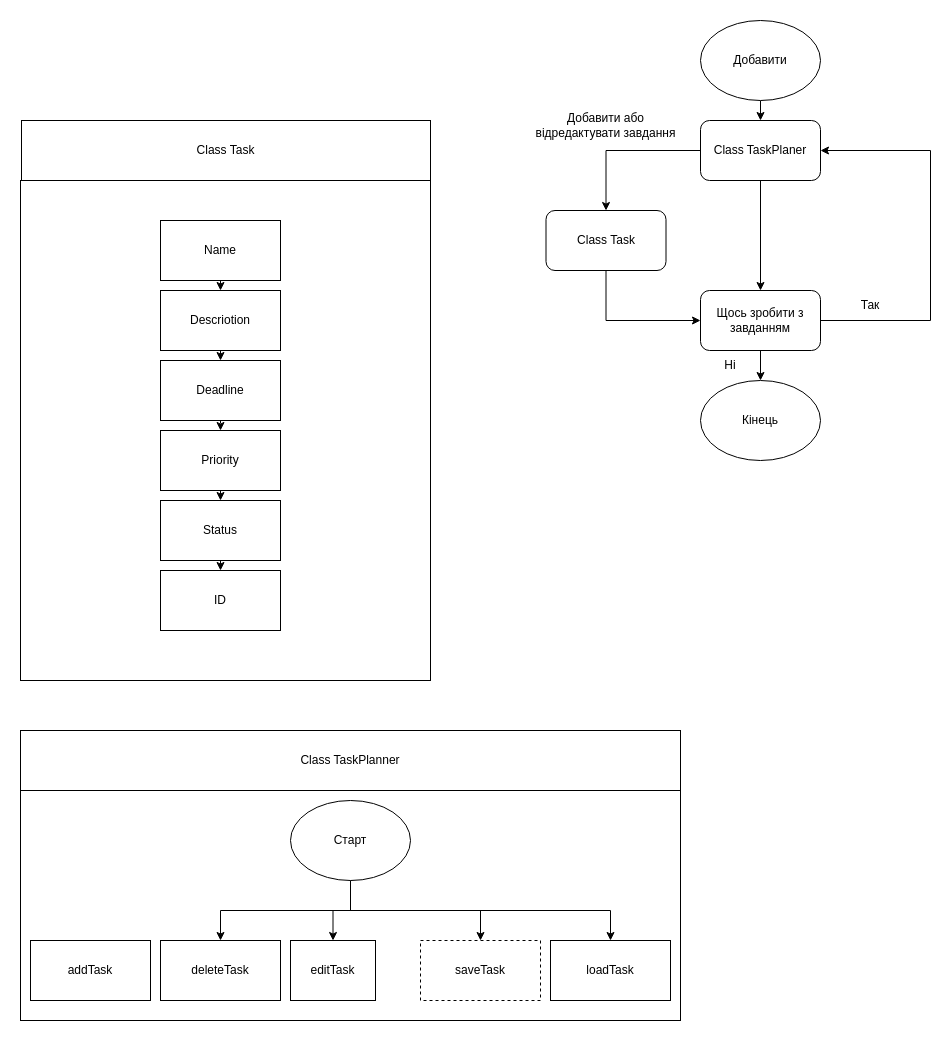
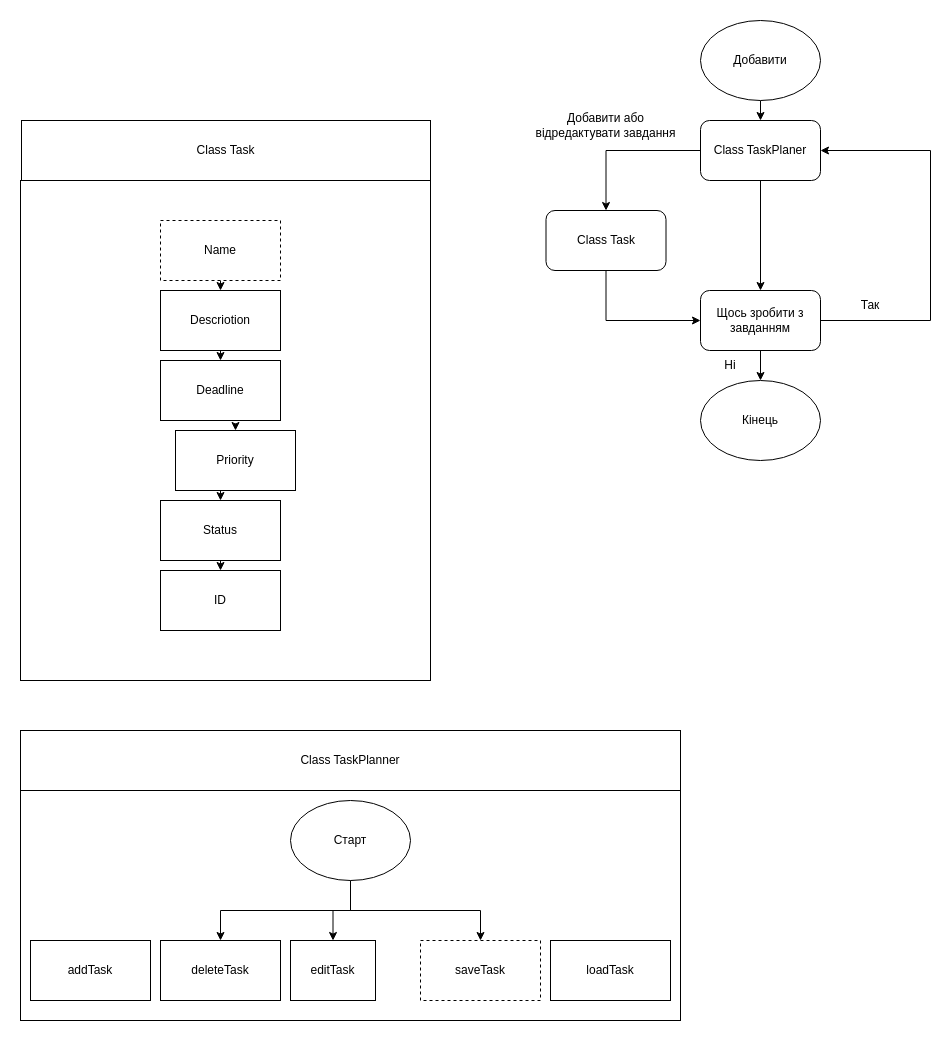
node "Name": style solid -> dashed
node "Priority": moved (221, 461) -> (236, 461)
edge "Cтарт" -> "loadTask": removed
